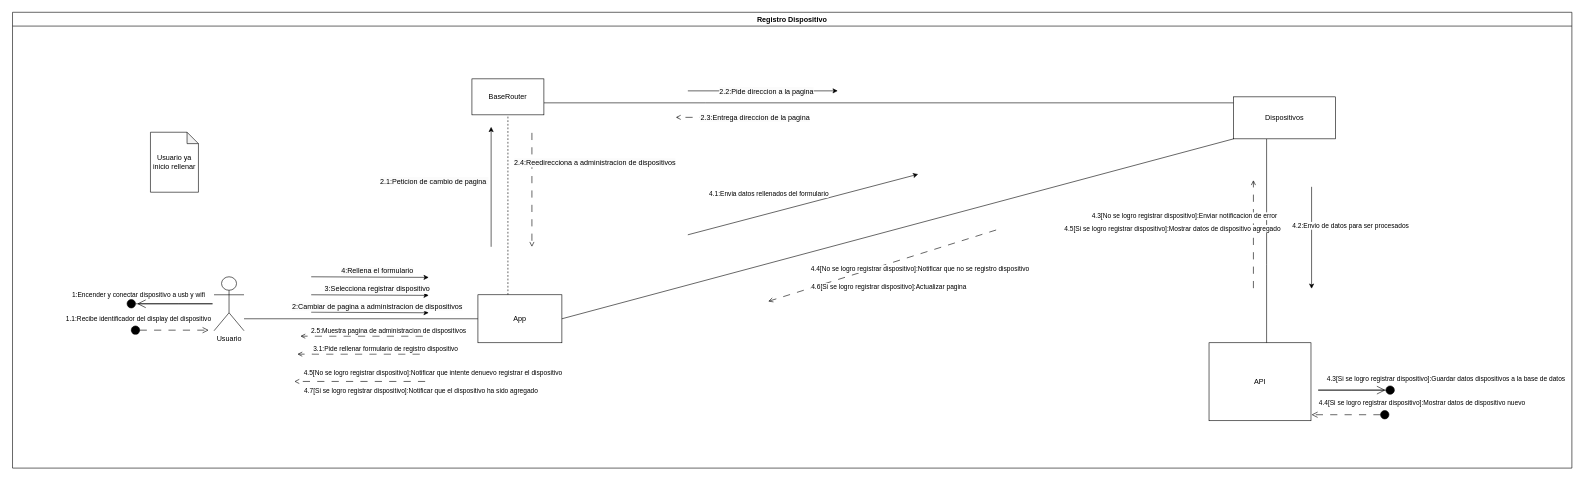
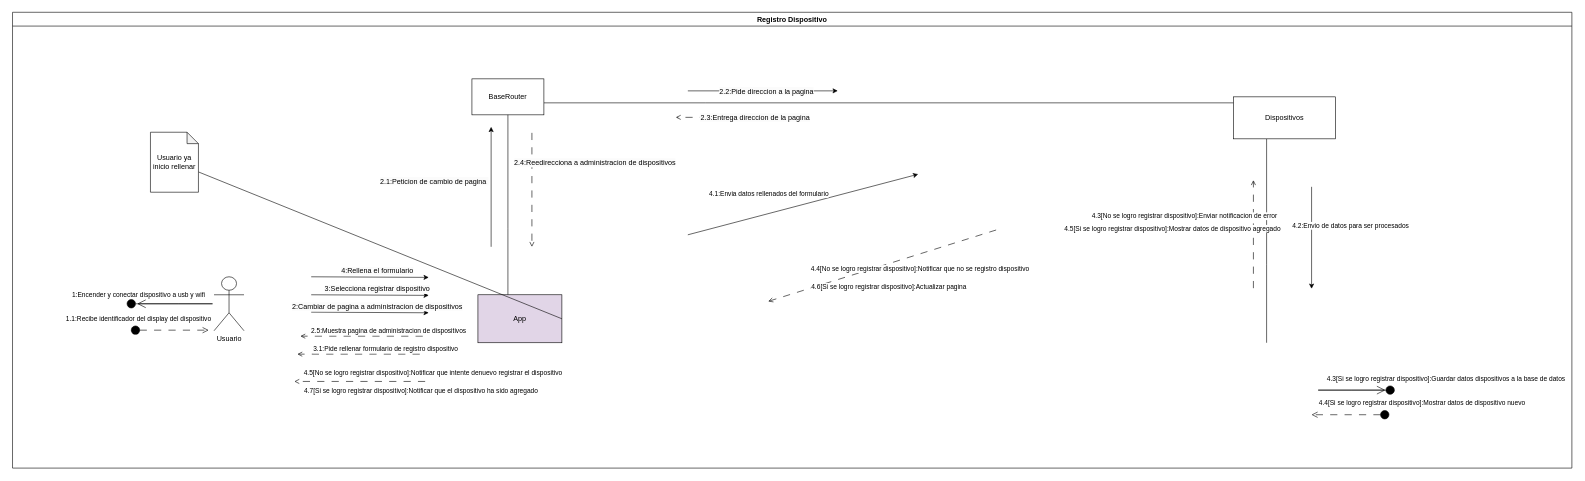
edge "BaseRouter" -- "App": style dashed -> solid
edge "Dispositivos" -- "App": now "Usuario ya inicio rellenar" -- "App"
edge "Usuario" -- "App": removed
node "App": fillcolor #ffffff -> #e1d5e7
node "API": removed
